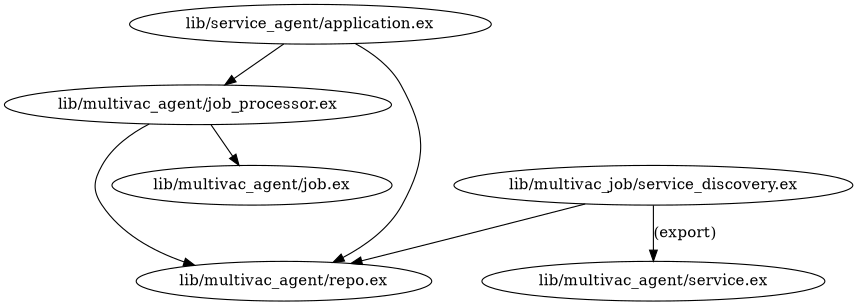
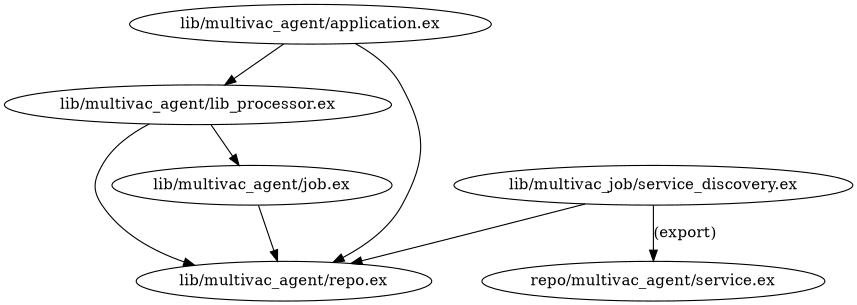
node "lib/service_agent/application.ex": label "lib/service_agent/application.ex" -> "lib/multivac_agent/application.ex"
node "lib/multivac_agent/job_processor.ex": label "lib/multivac_agent/job_processor.ex" -> "lib/multivac_agent/lib_processor.ex"
edge "lib/multivac_agent/job.ex" -> "lib/multivac_agent/repo.ex": added
node "lib/multivac_agent/service.ex": label "lib/multivac_agent/service.ex" -> "repo/multivac_agent/service.ex"
